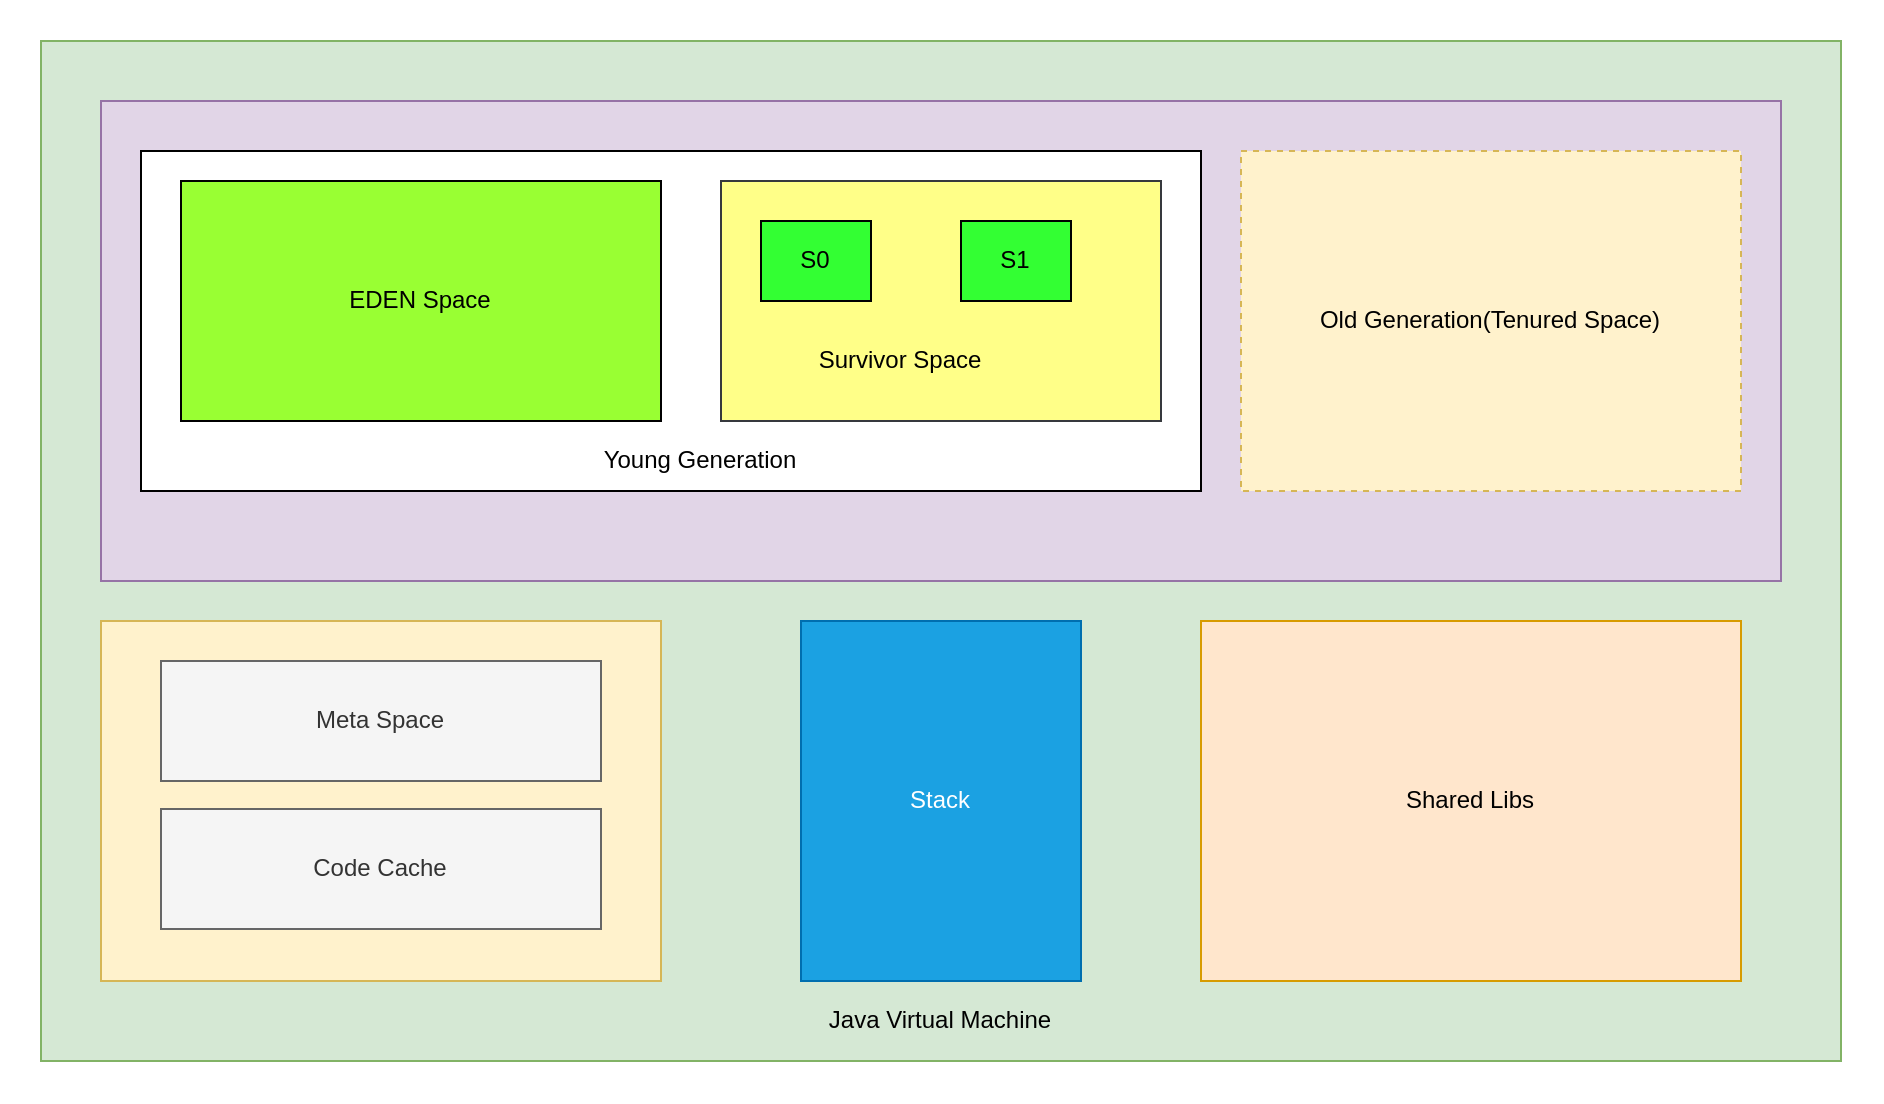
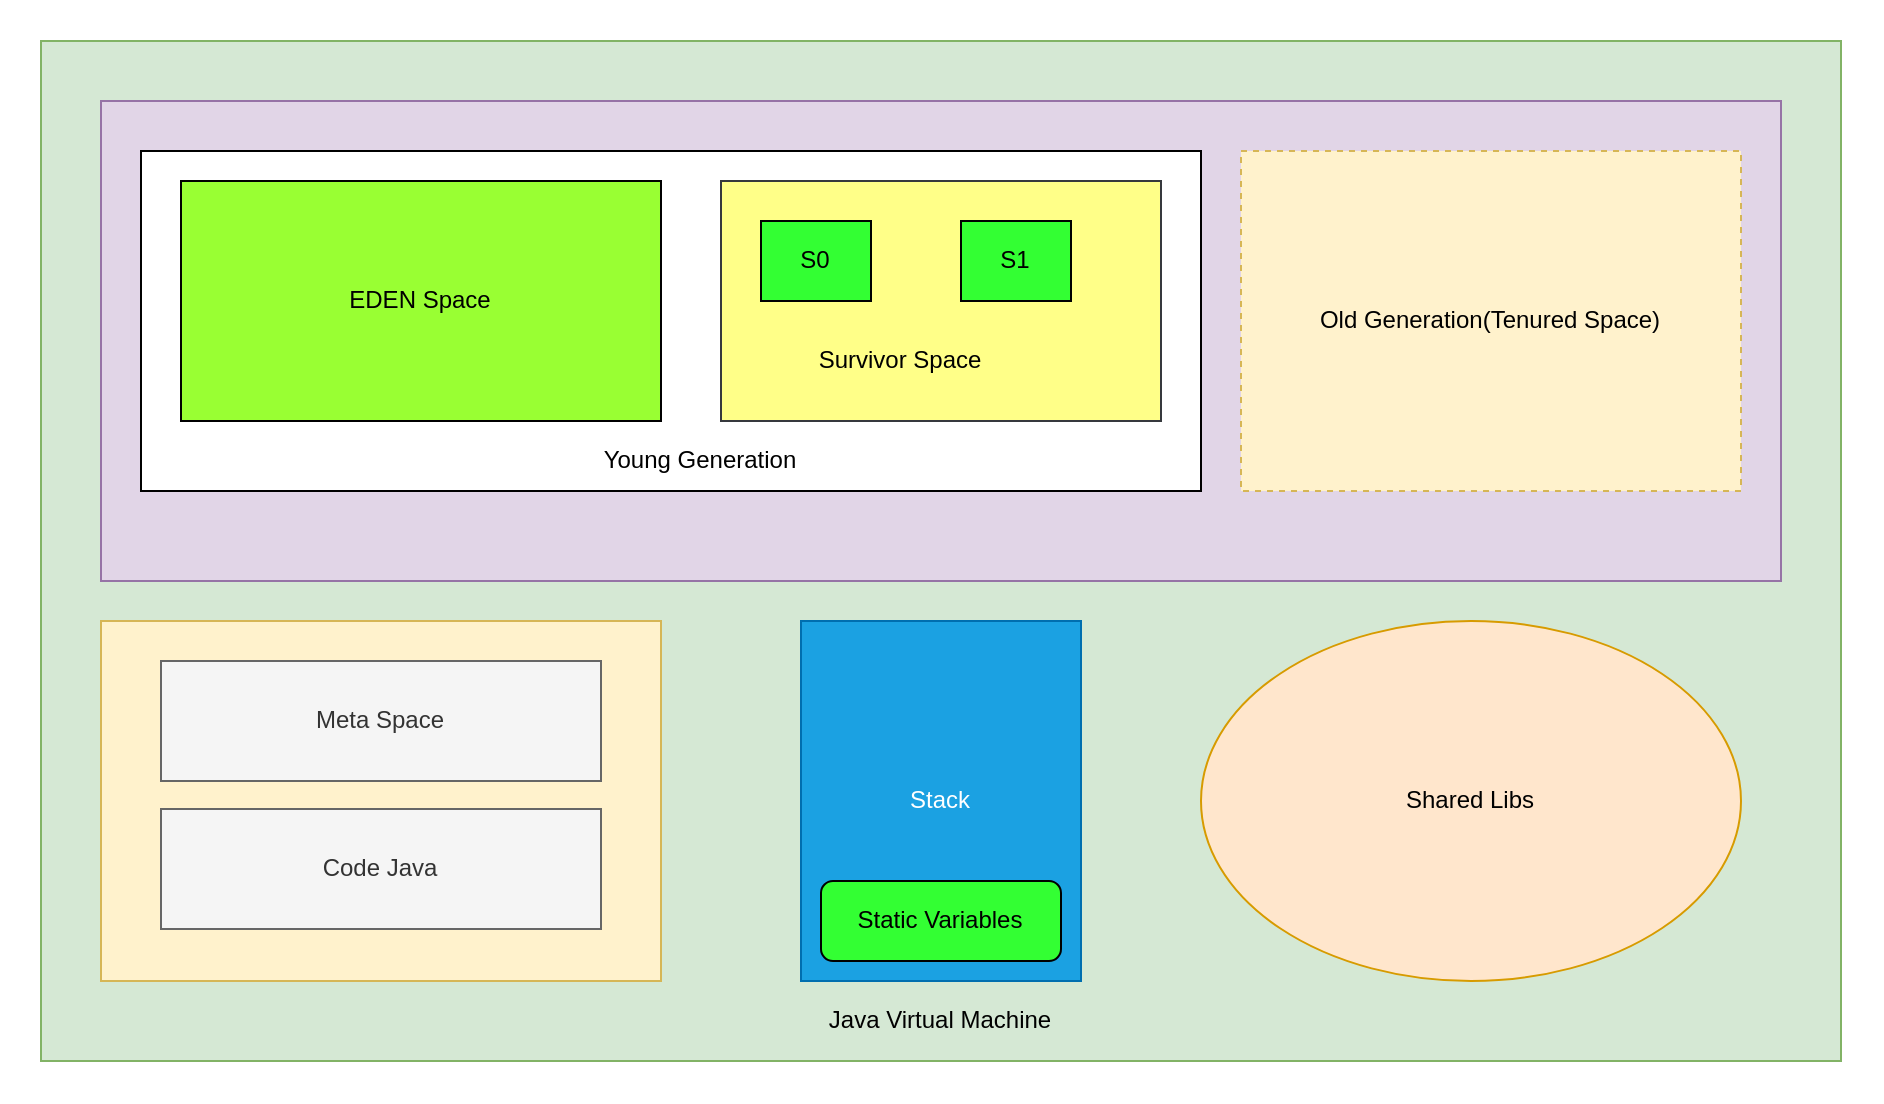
node "Shared Libs": shape rectangle -> ellipse
node "Code Cache": label "Code Cache" -> "Code Java"
node "Static Variables": added
